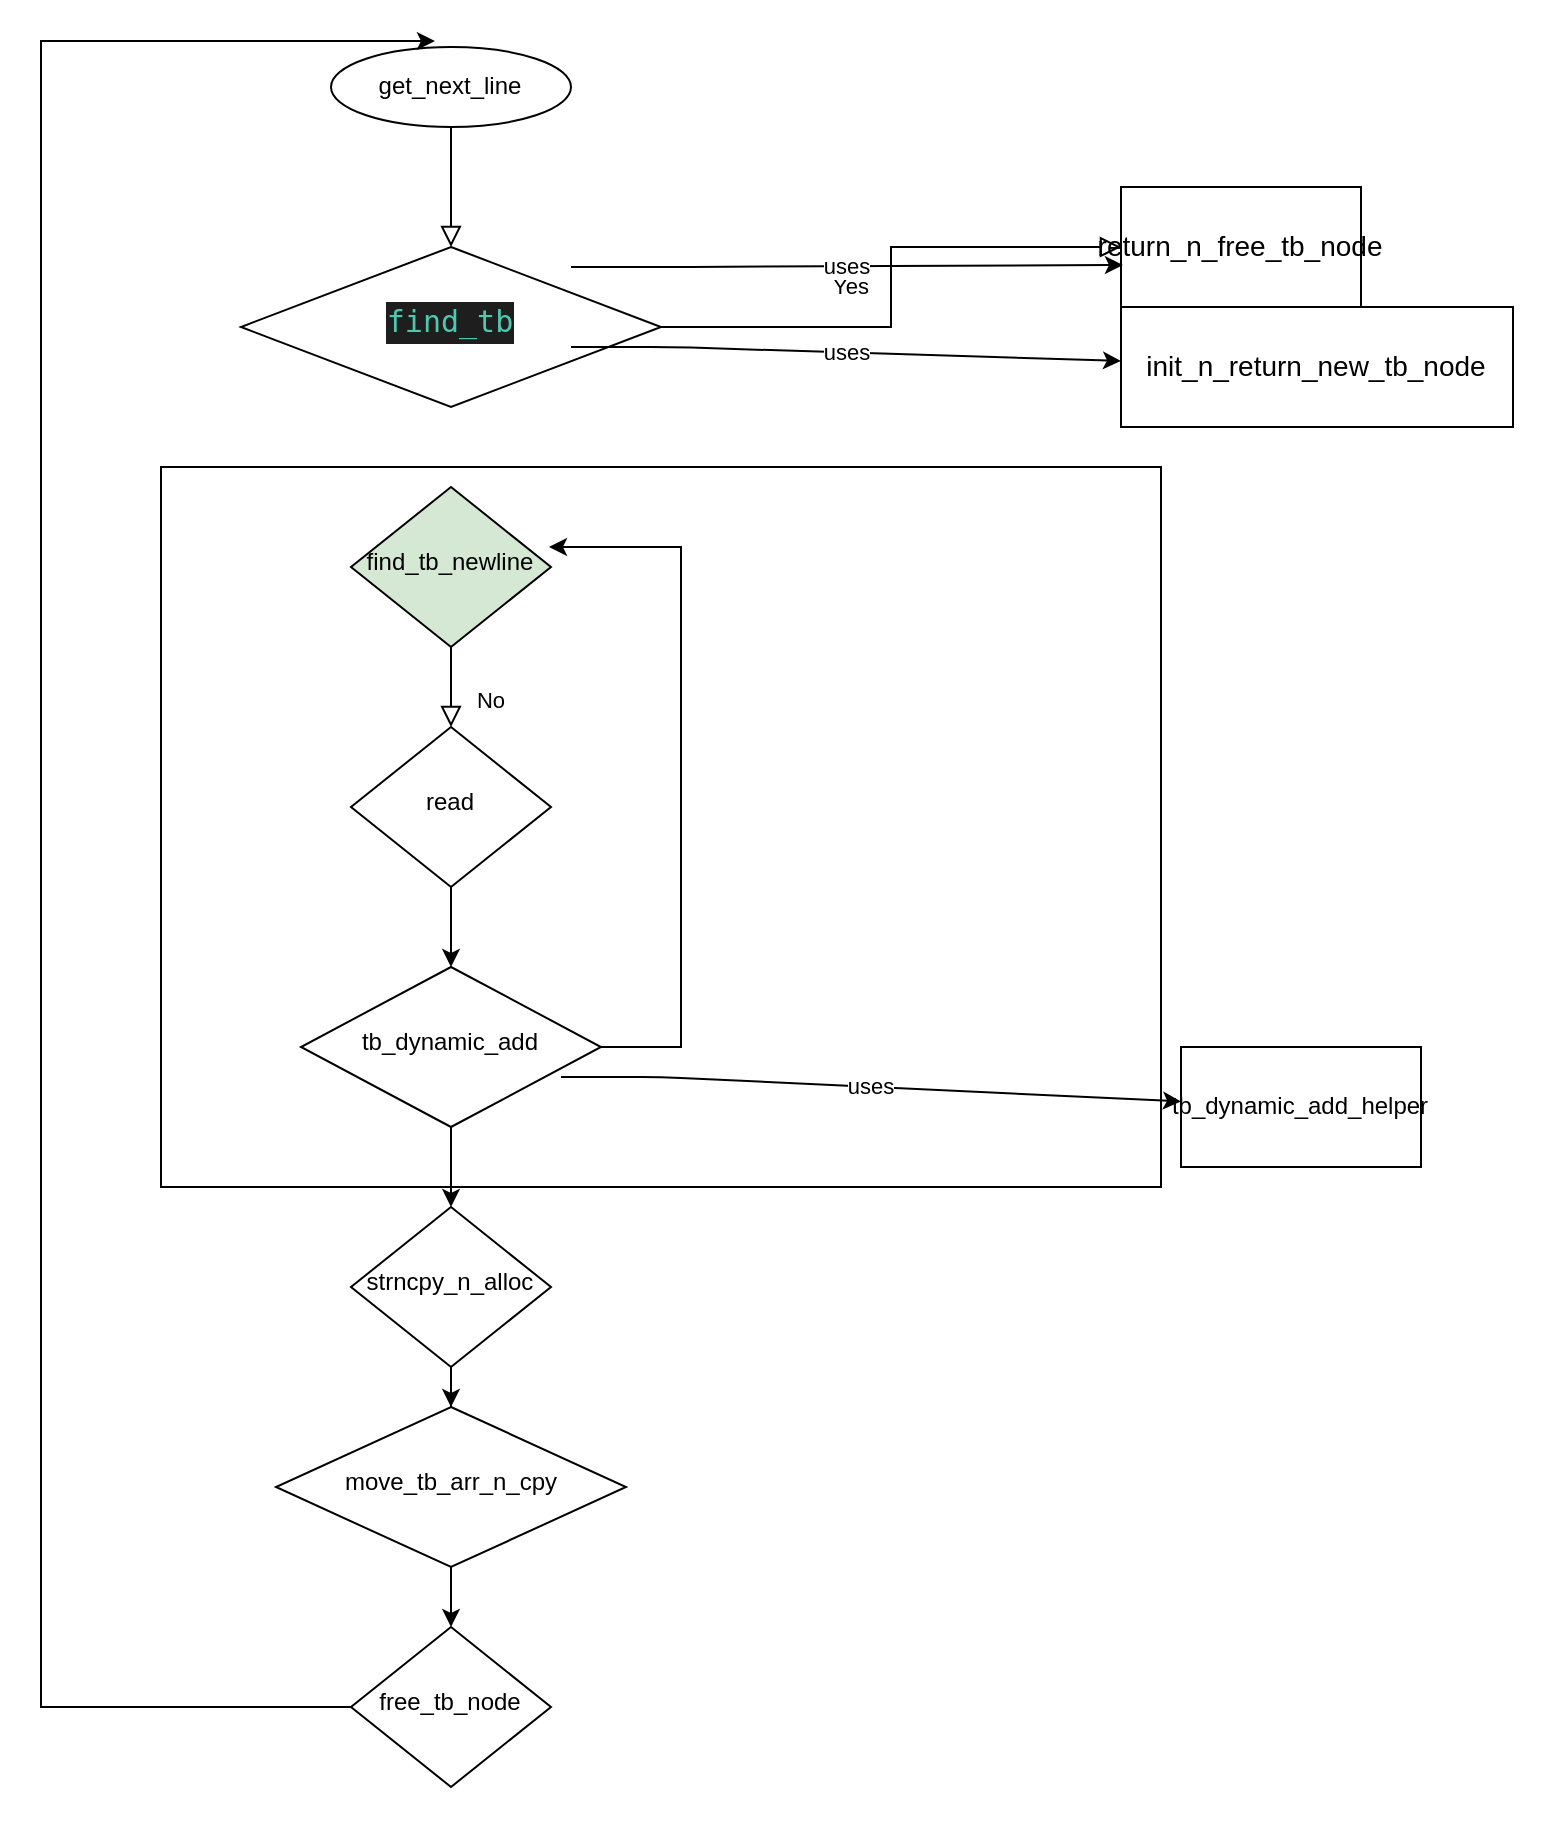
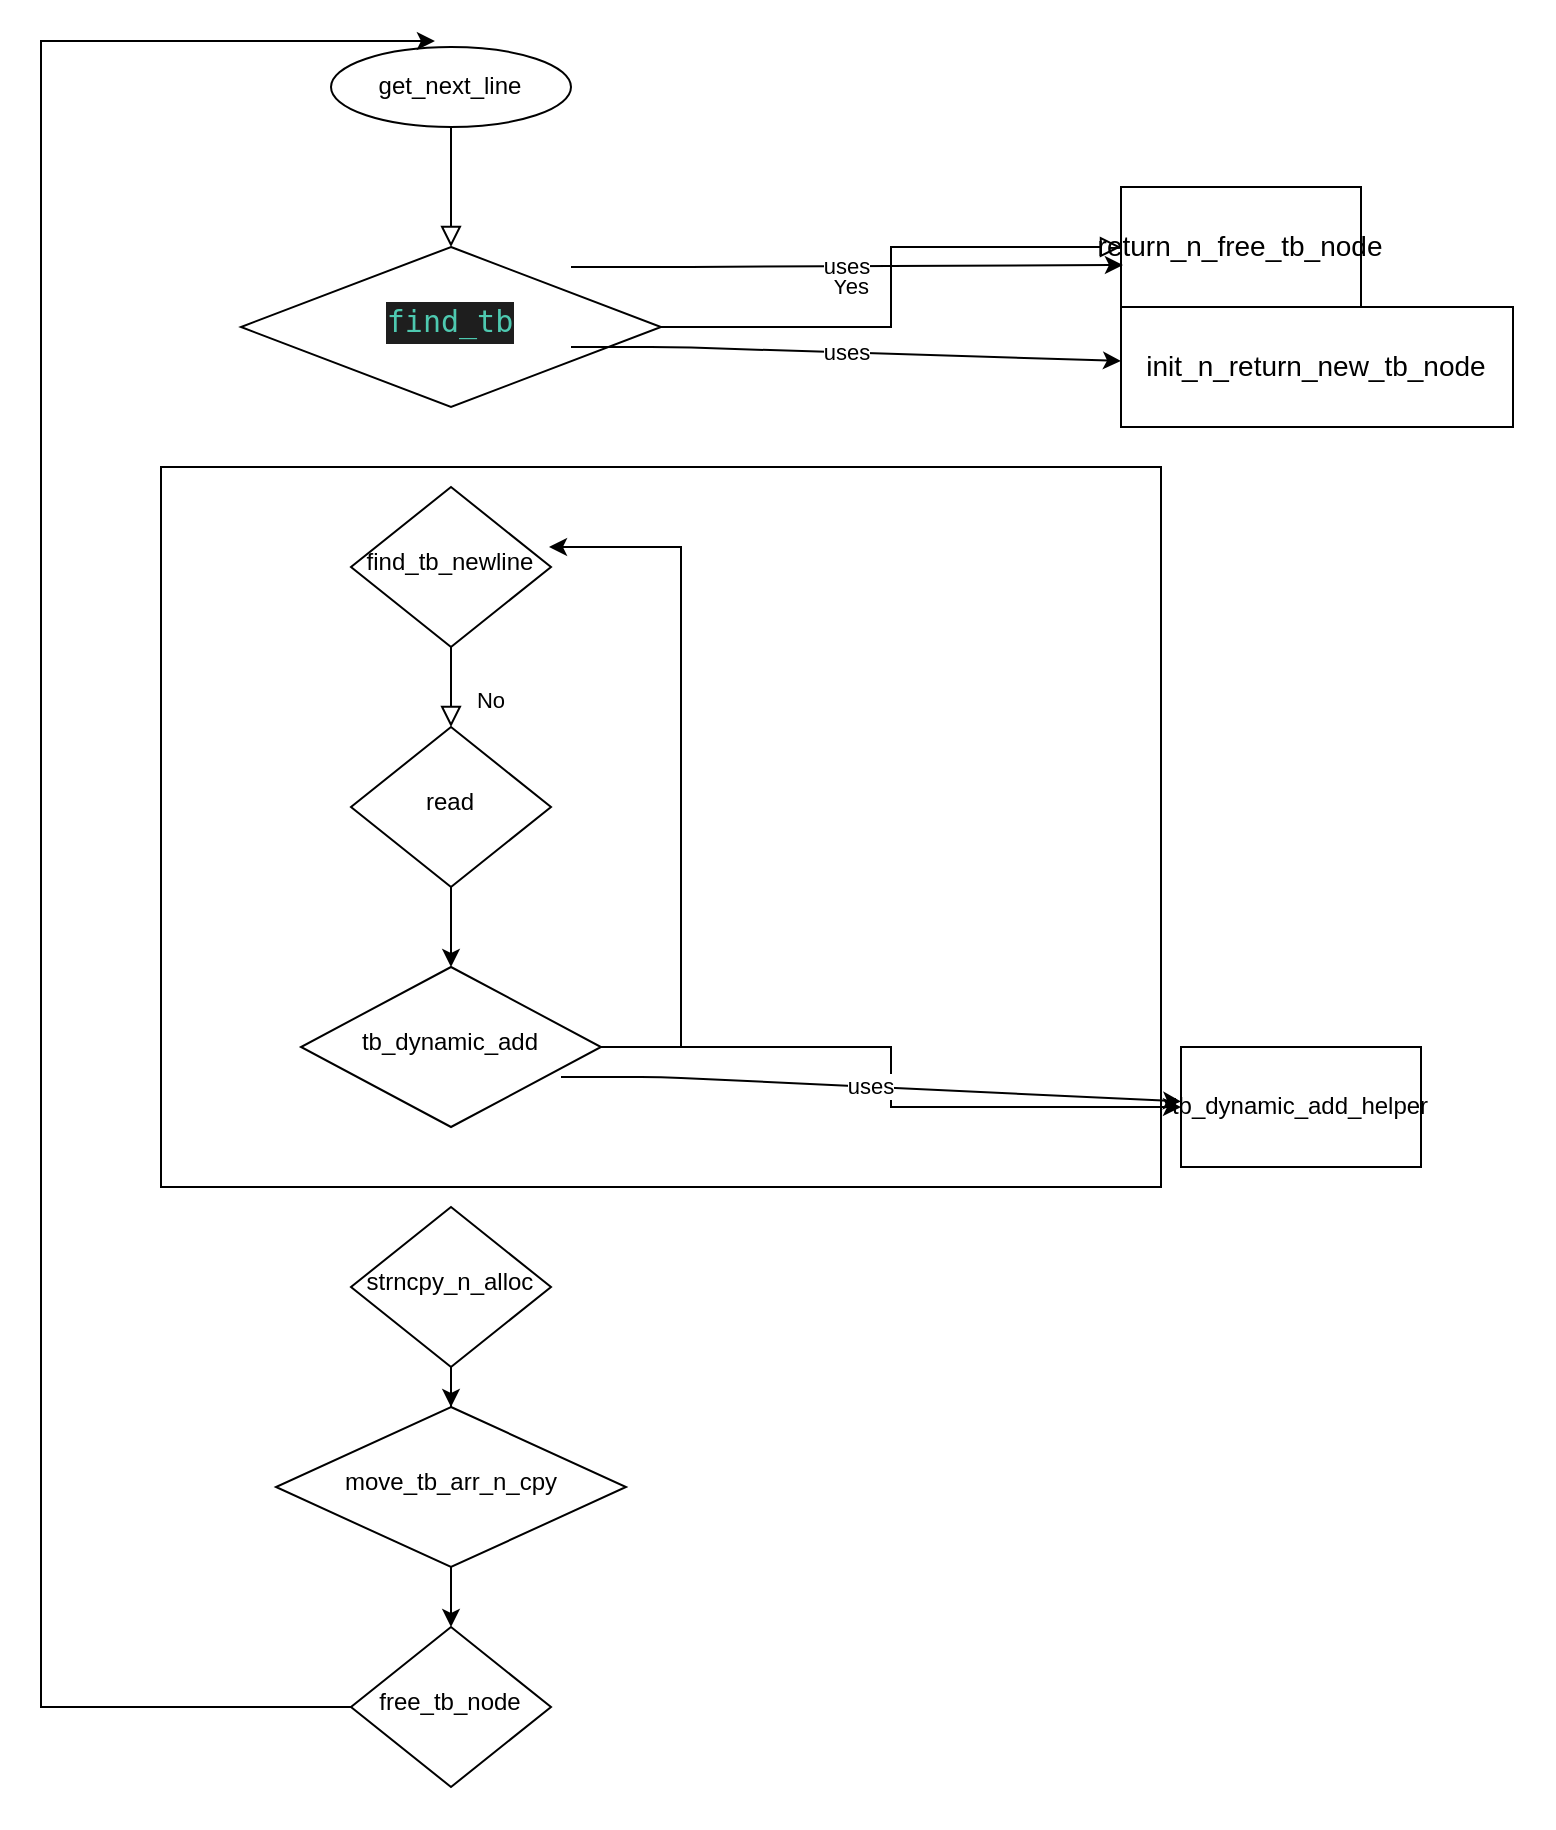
node "find_tb_newline": fillcolor #d5e8d4 -> #ffffff
edge "tb_dynamic_add" -> "strncpy_n_alloc": now "tb_dynamic_add" -> "tb_dynamic_add_helper"
